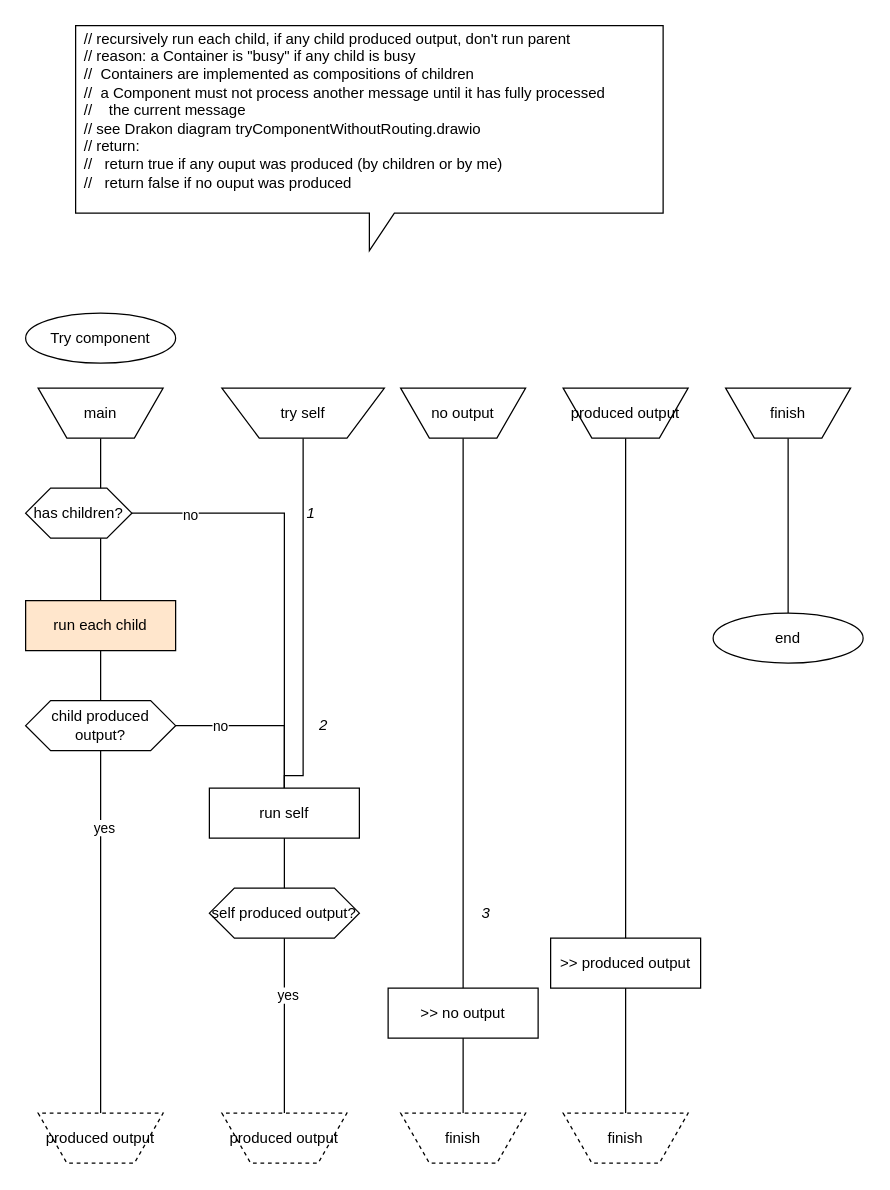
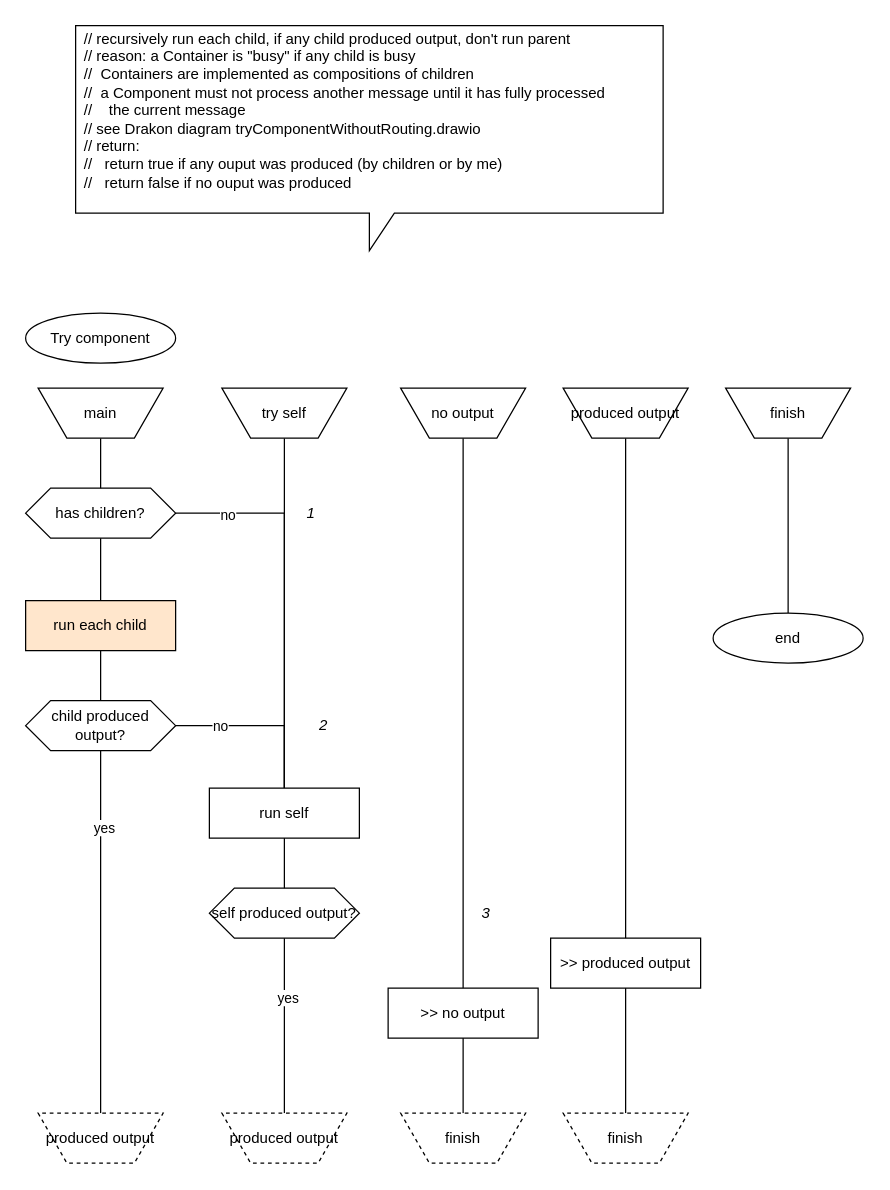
node "try self": size 163x50 -> 125x50
node "has children?": size 106x50 -> 150x50
